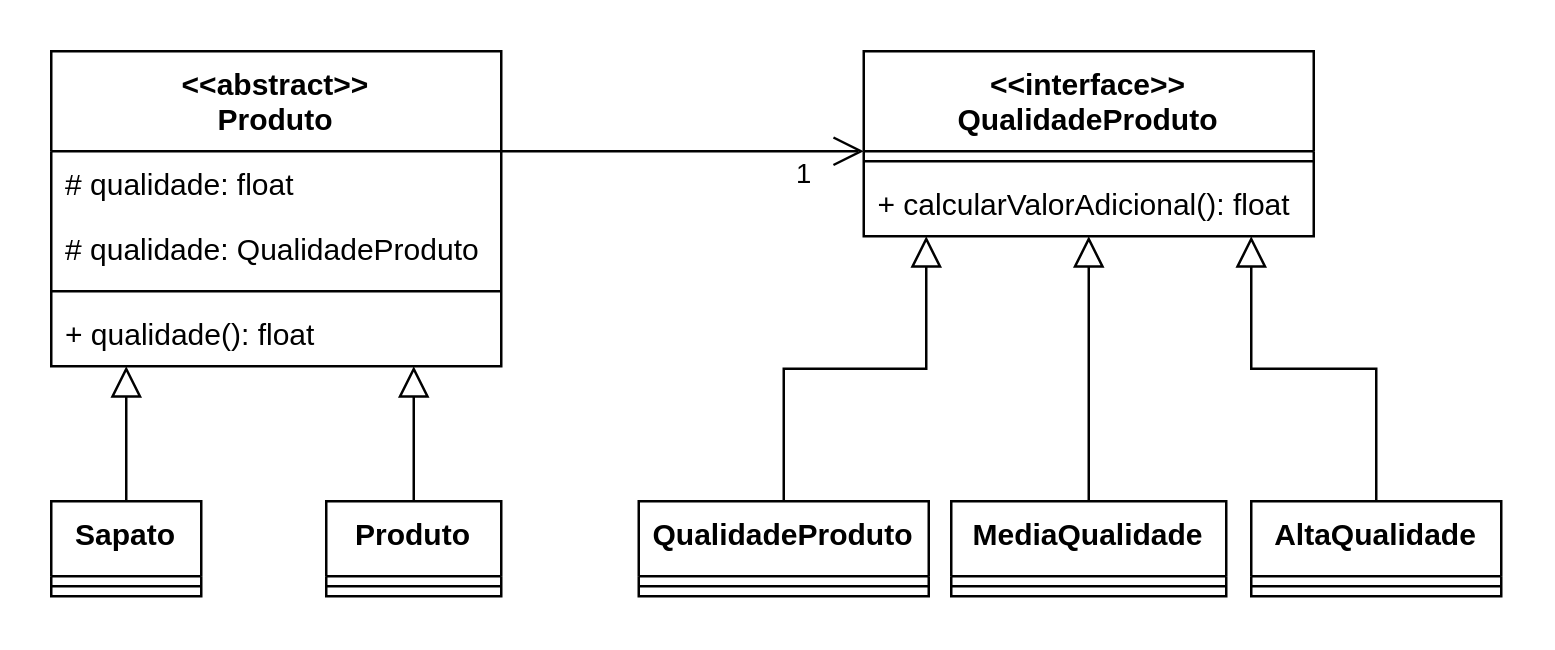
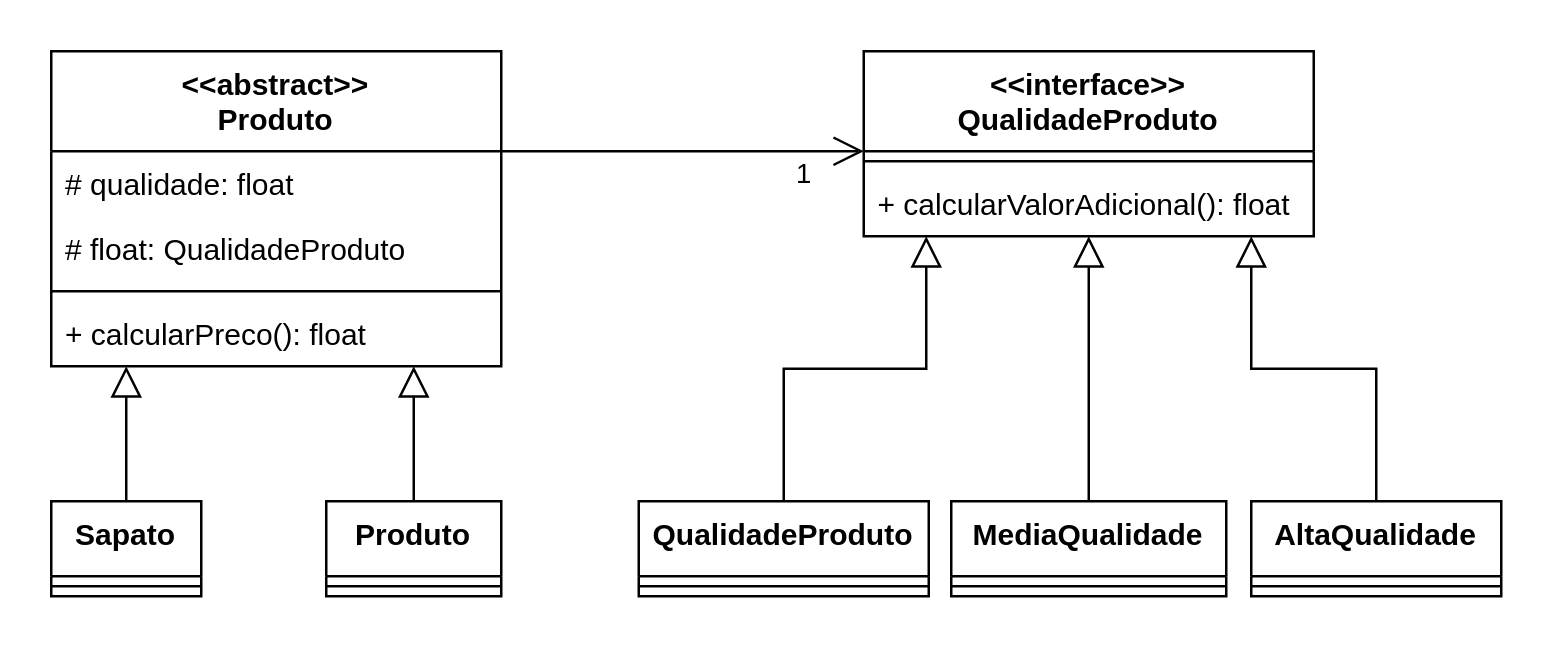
node "# qualidade: QualidadeProduto": label "# qualidade: QualidadeProduto" -> "# float: QualidadeProduto"
node "+ qualidade(): float": label "+ qualidade(): float" -> "+ calcularPreco(): float"
